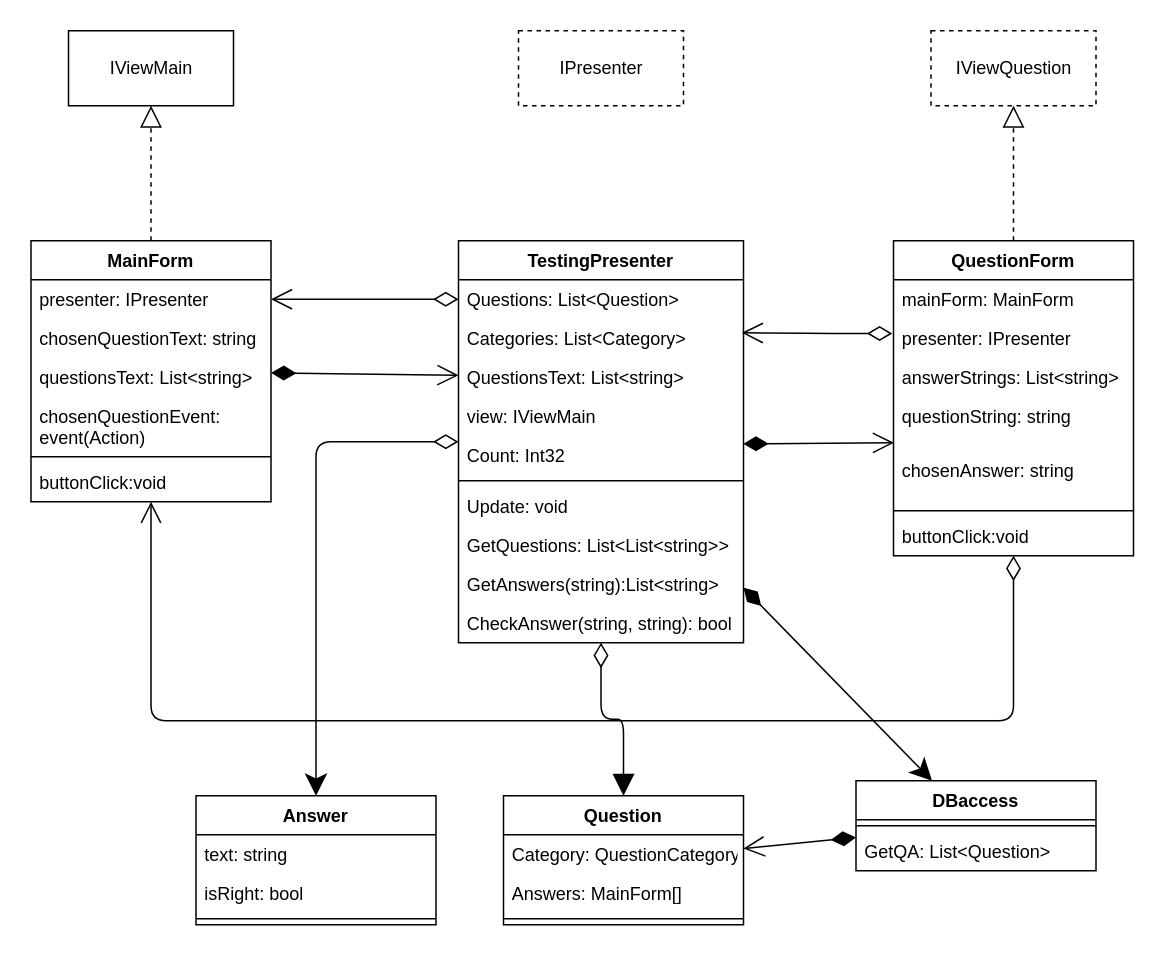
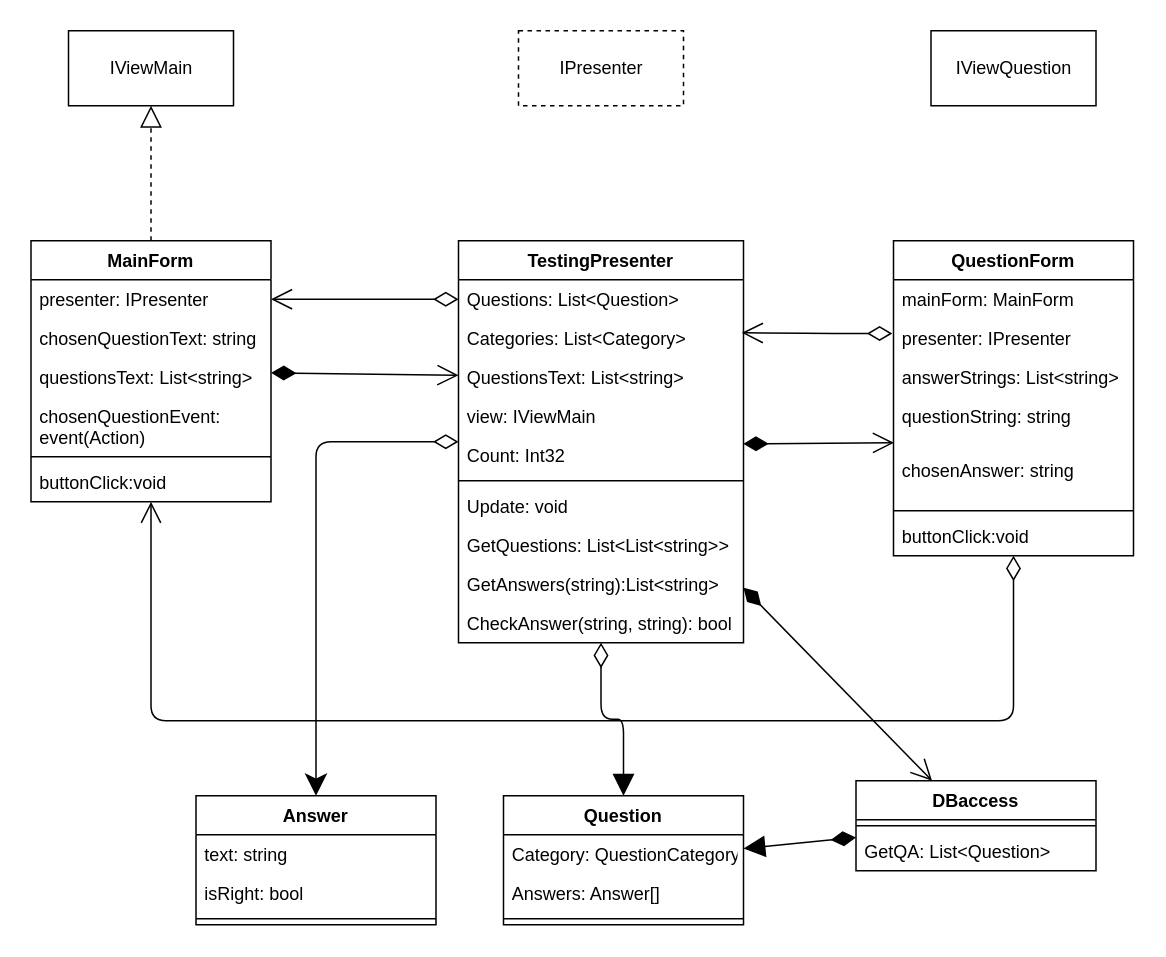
node "IViewQuestion": style dashed -> solid
edge "QuestionForm" -> "IViewQuestion": removed
edge "TestingPresenter" -- "DBaccess": arrowhead classic -> open
edge "DBaccess" -- "Question": arrowhead open -> block
node "Answers: MainForm[]": label "Answers: MainForm[]" -> "Answers: Answer[]"
